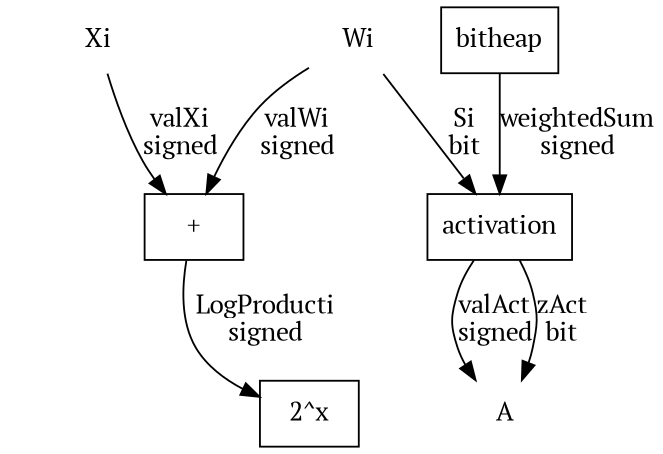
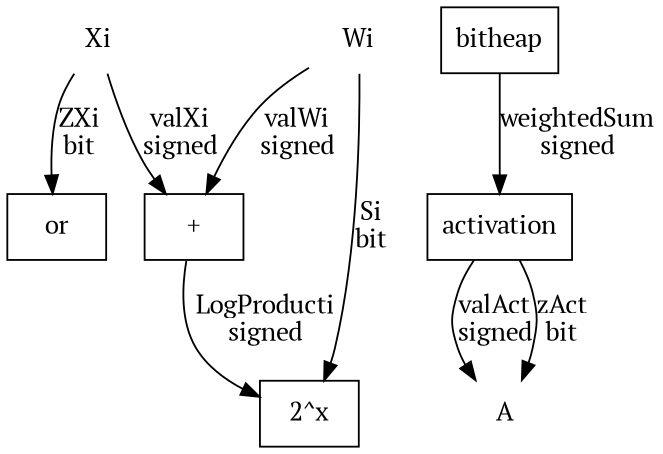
edge "Wi" -> "activation": now "Wi" -> "2^x"
node "or": added
